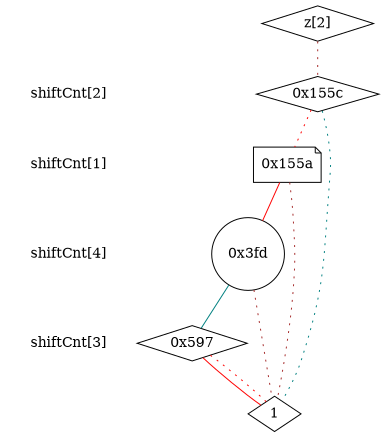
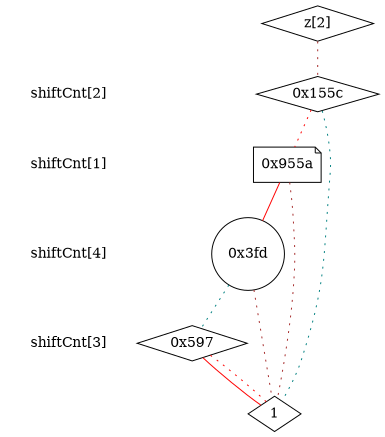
node "0x155a": label "0x155a" -> "0x955a"
edge "0x3fd" -- "0x597": style solid -> dotted
